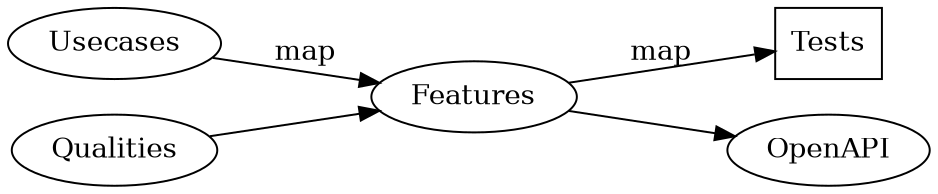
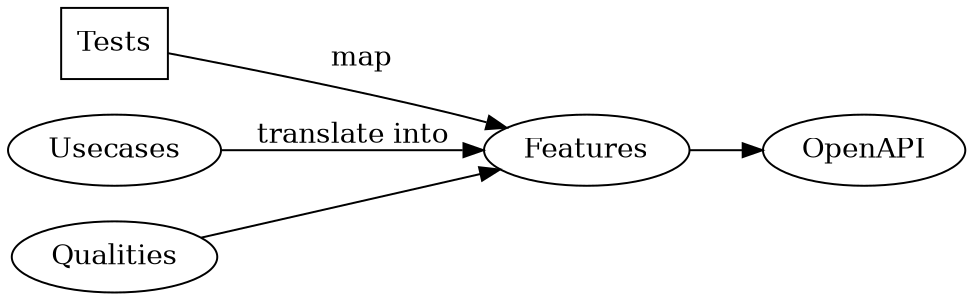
edge "Usecases" -> "Features": label "  map" -> "translate into"
edge "Features" -> "Tests": reversed
